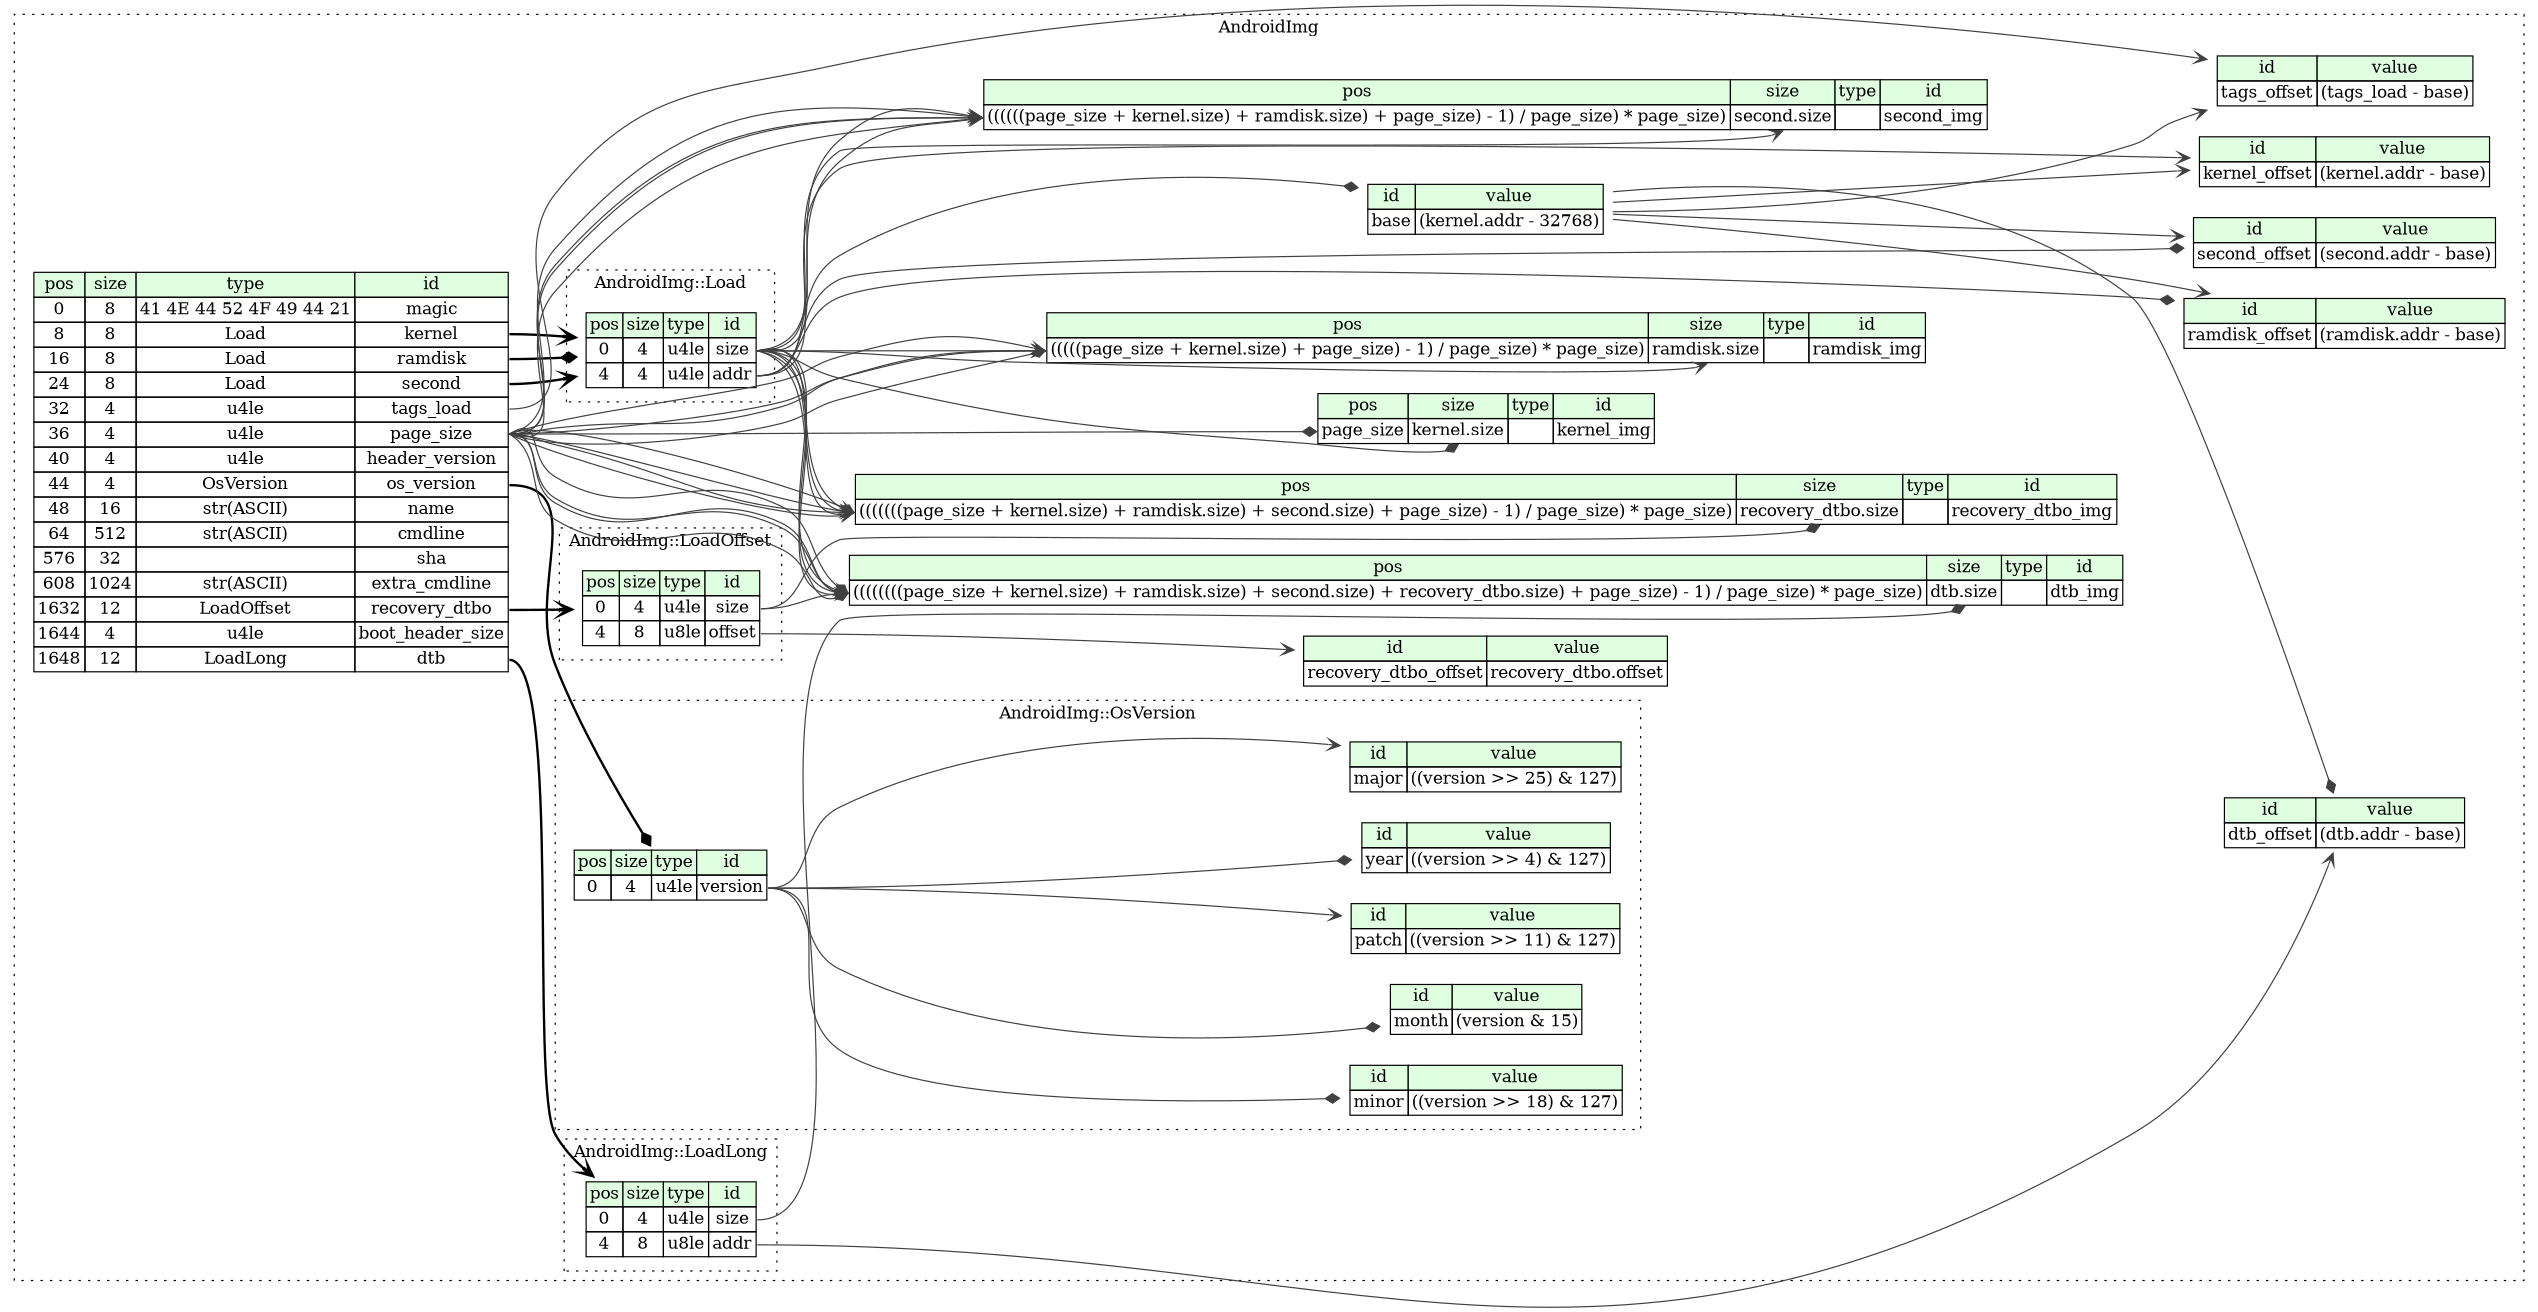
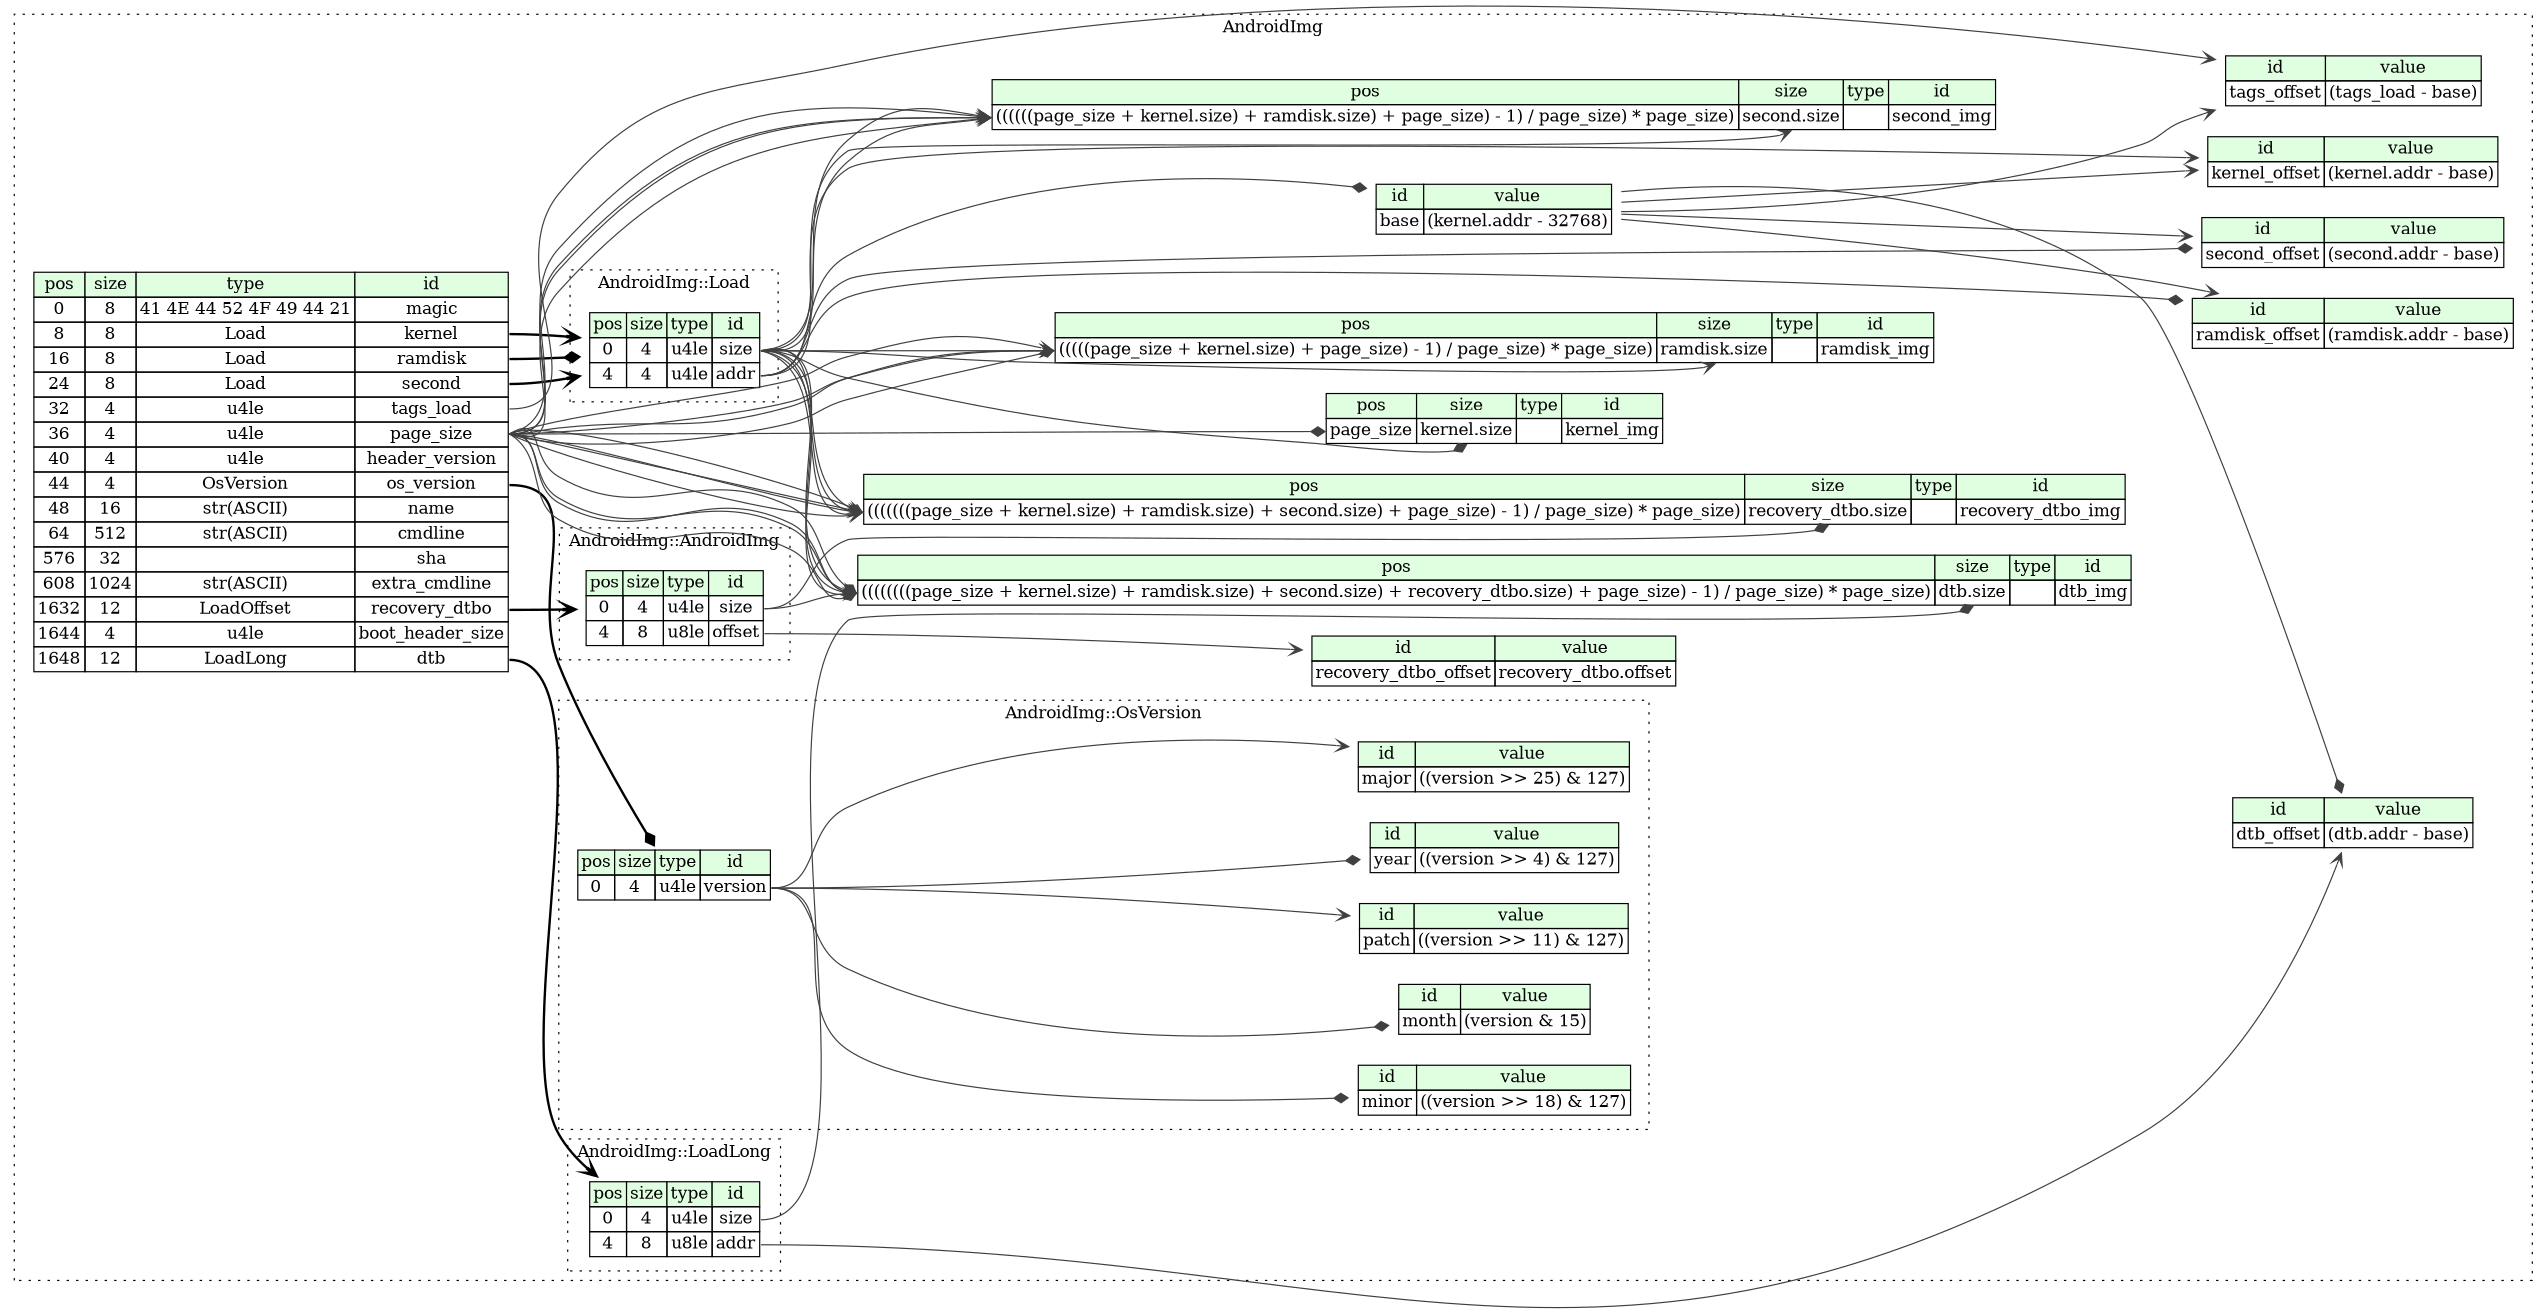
cluster "AndroidImg::LoadOffset": label "AndroidImg::LoadOffset" -> "AndroidImg::AndroidImg"
